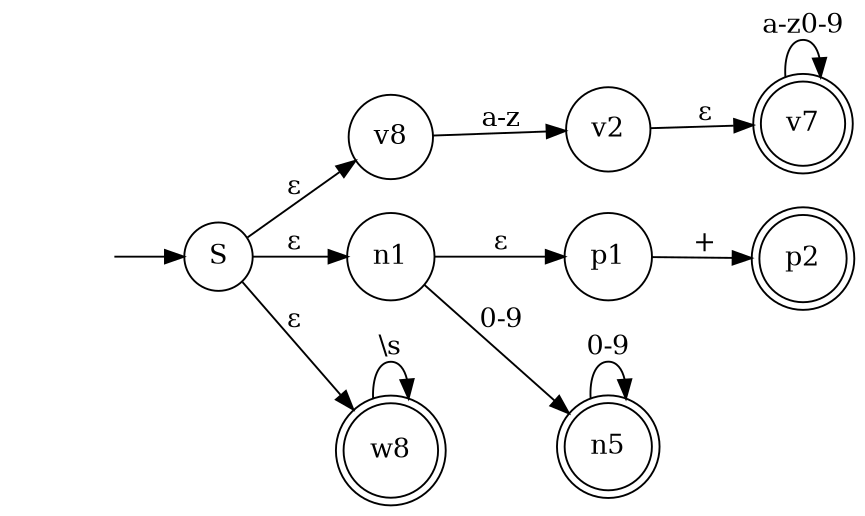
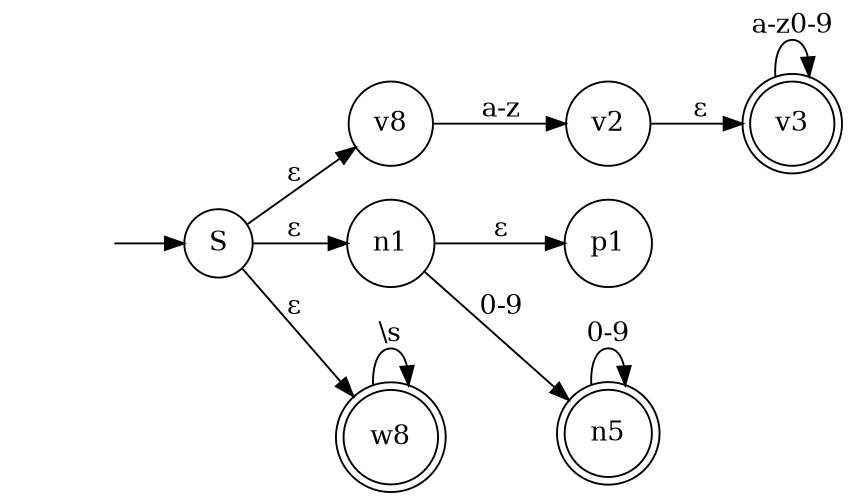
node "v7": label "v7" -> "v3"
node "p2": removed
